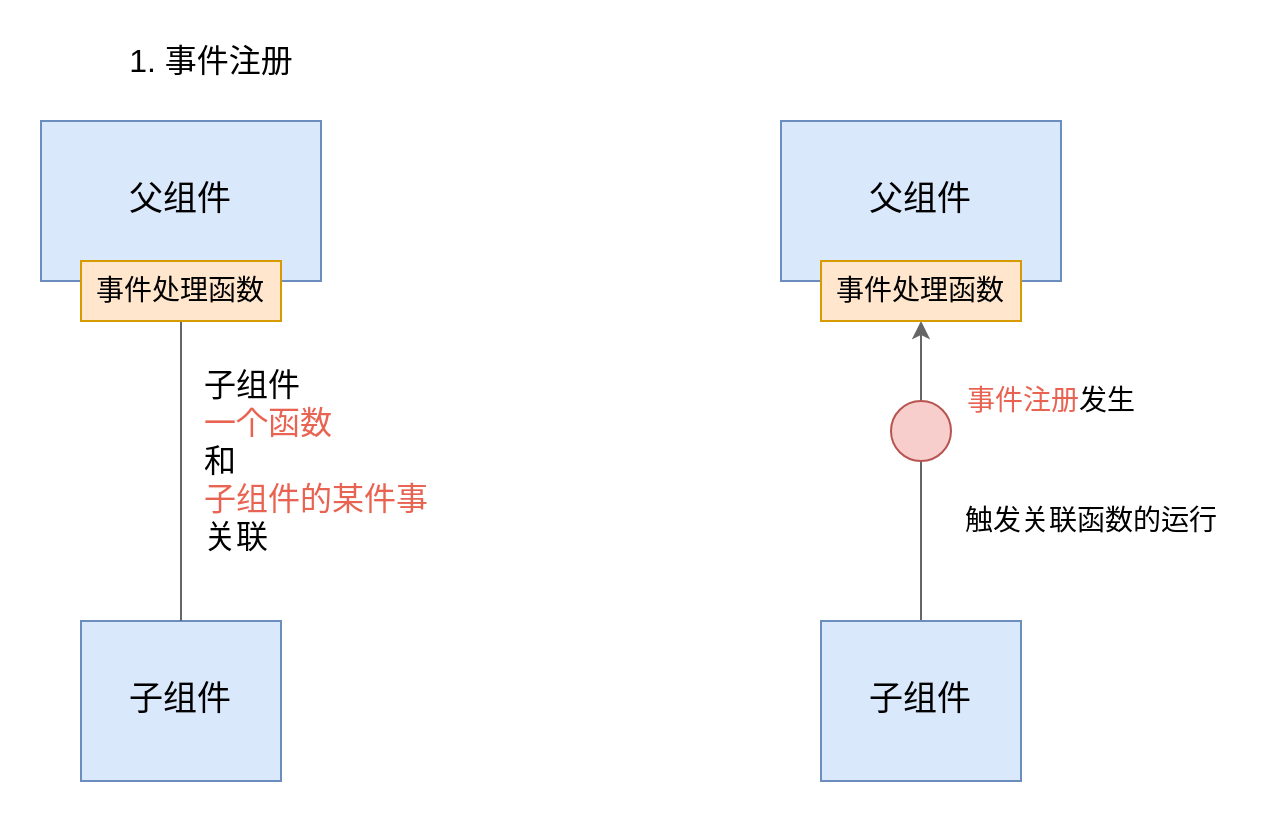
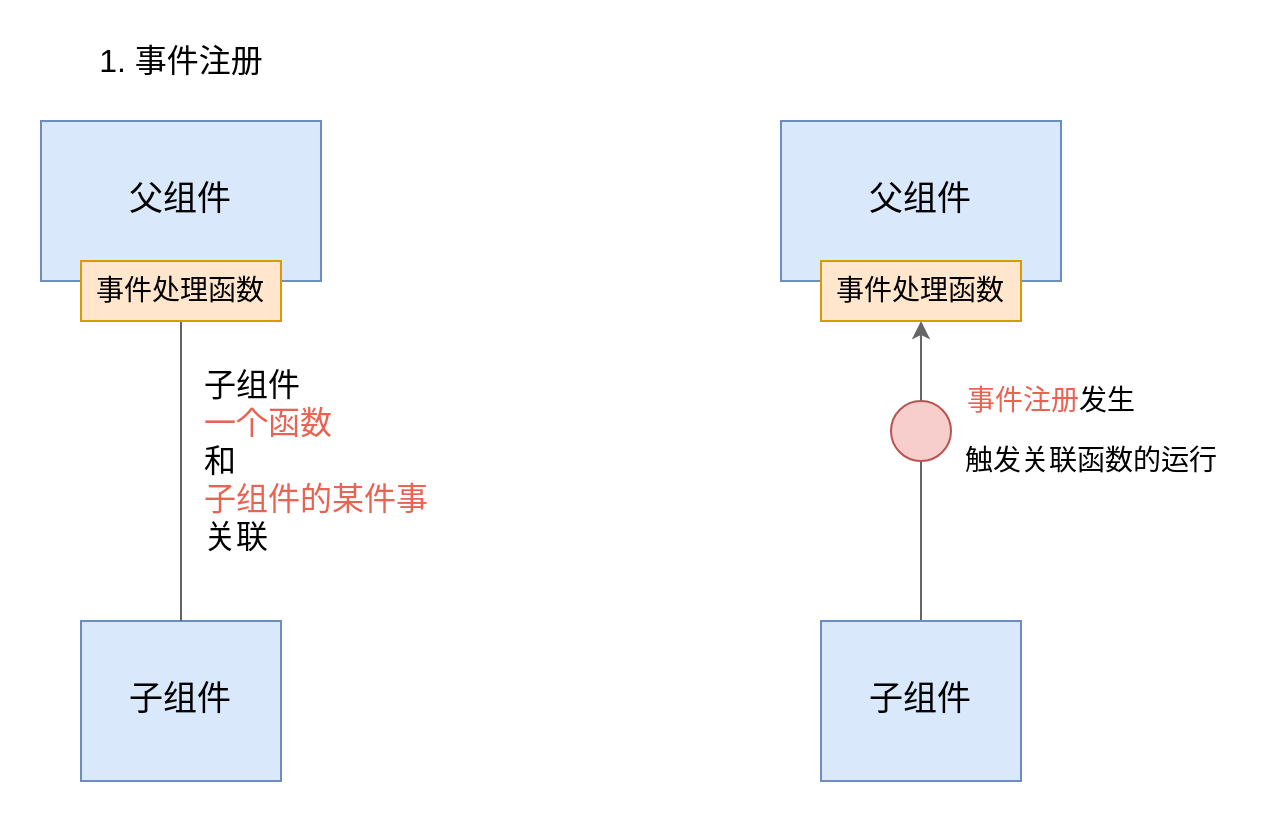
node "1. 事件注册": moved (211, 61) -> (181, 61)
node "触发关联函数的运行": moved (1091, 521) -> (1091, 461)
